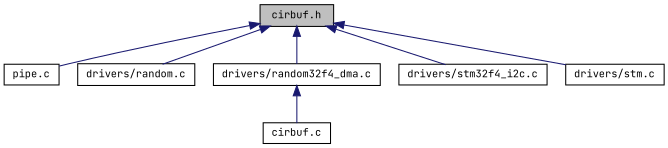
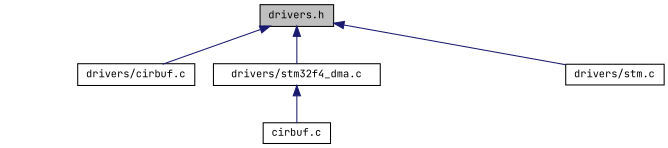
node "cirbuf.h": label "cirbuf.h" -> "drivers.h"
node "pipe.c": removed
node "drivers/random.c": label "drivers/random.c" -> "drivers/cirbuf.c"
node "drivers/random32f4_dma.c": label "drivers/random32f4_dma.c" -> "drivers/stm32f4_dma.c"
node "drivers/stm32f4_i2c.c": removed
